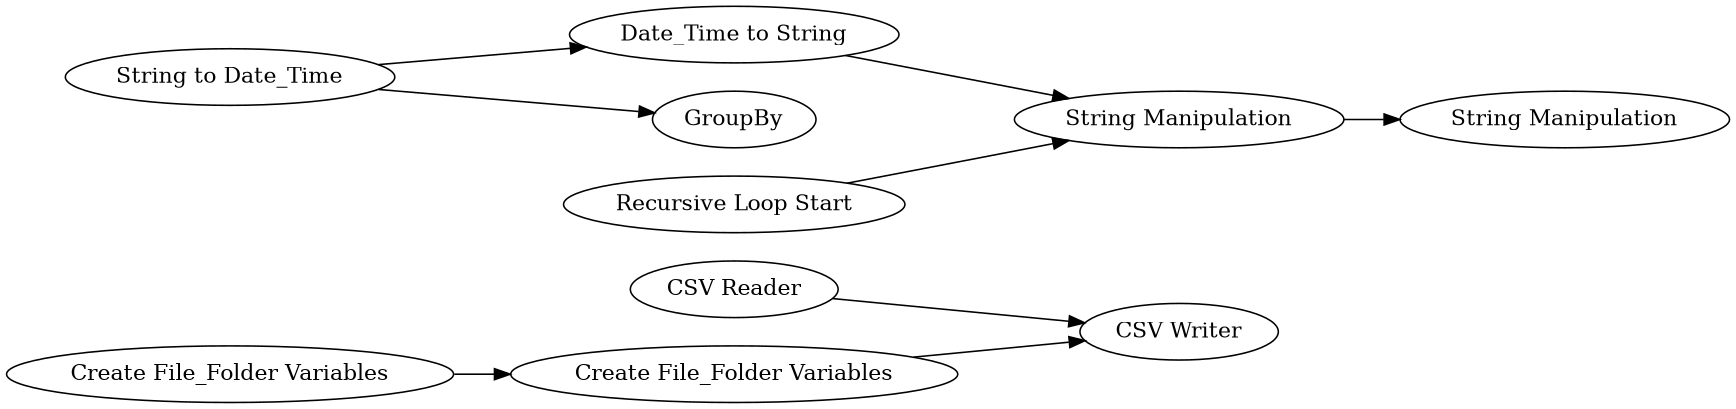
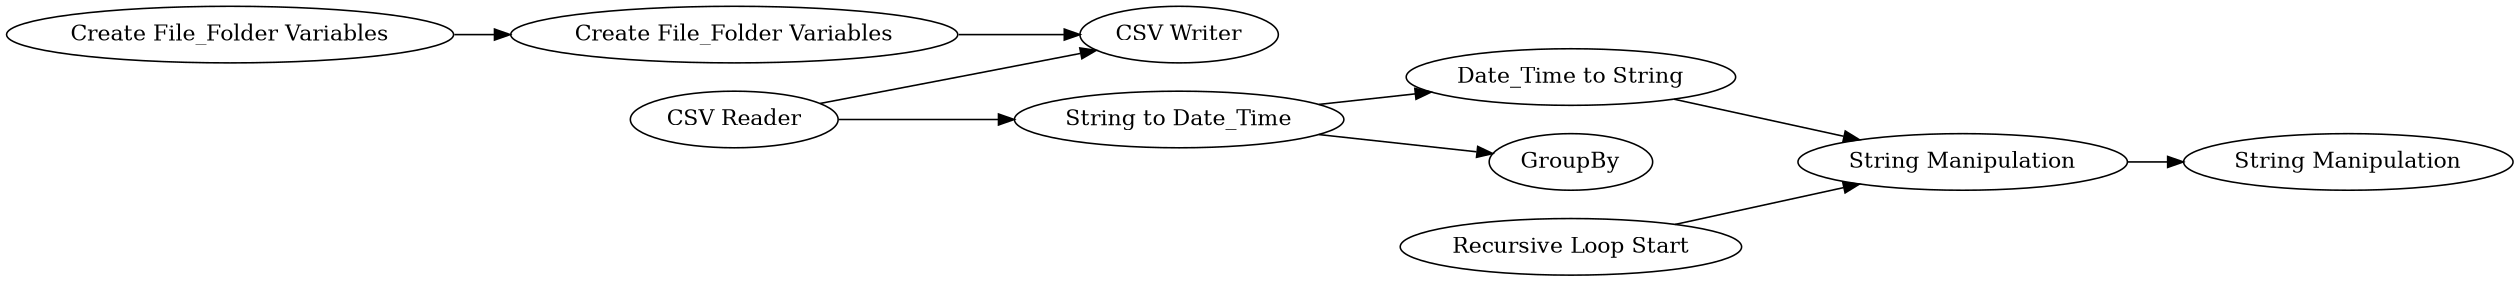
edge "CSV Reader" -> "String to Date_Time": added
